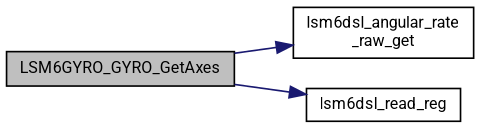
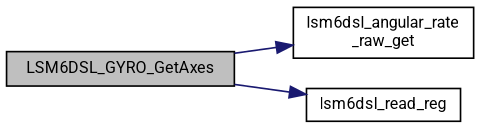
node "LSM6GYRO_GYRO_GetAxes": label "LSM6GYRO_GYRO_GetAxes" -> "LSM6DSL_GYRO_GetAxes"
